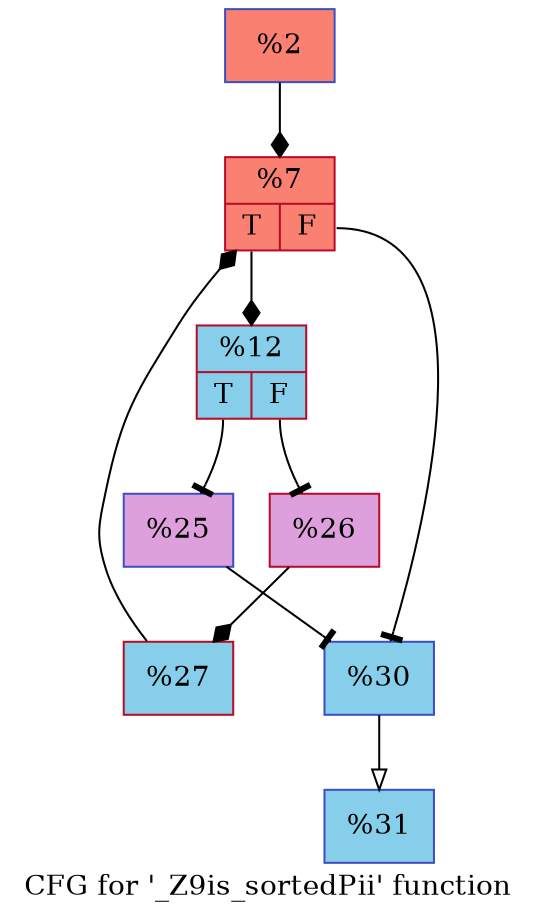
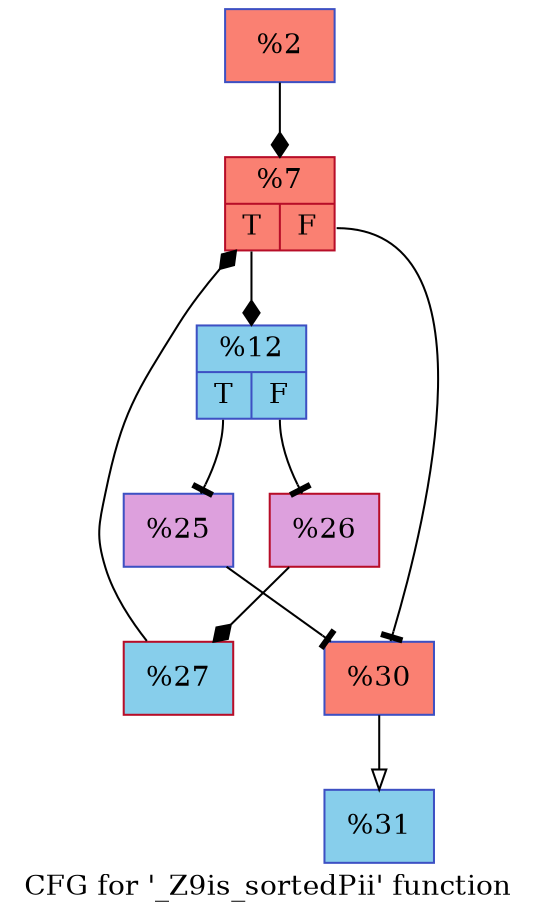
node "%12": color #b70d28ff -> #3d50c3ff
node "%30": fillcolor skyblue -> salmon
